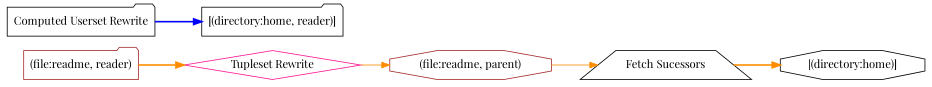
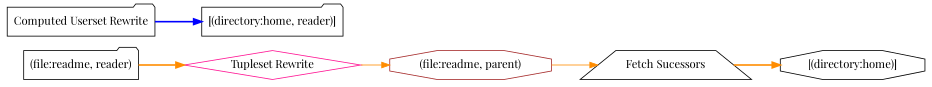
node "(file:readme, reader)": color brown -> black
